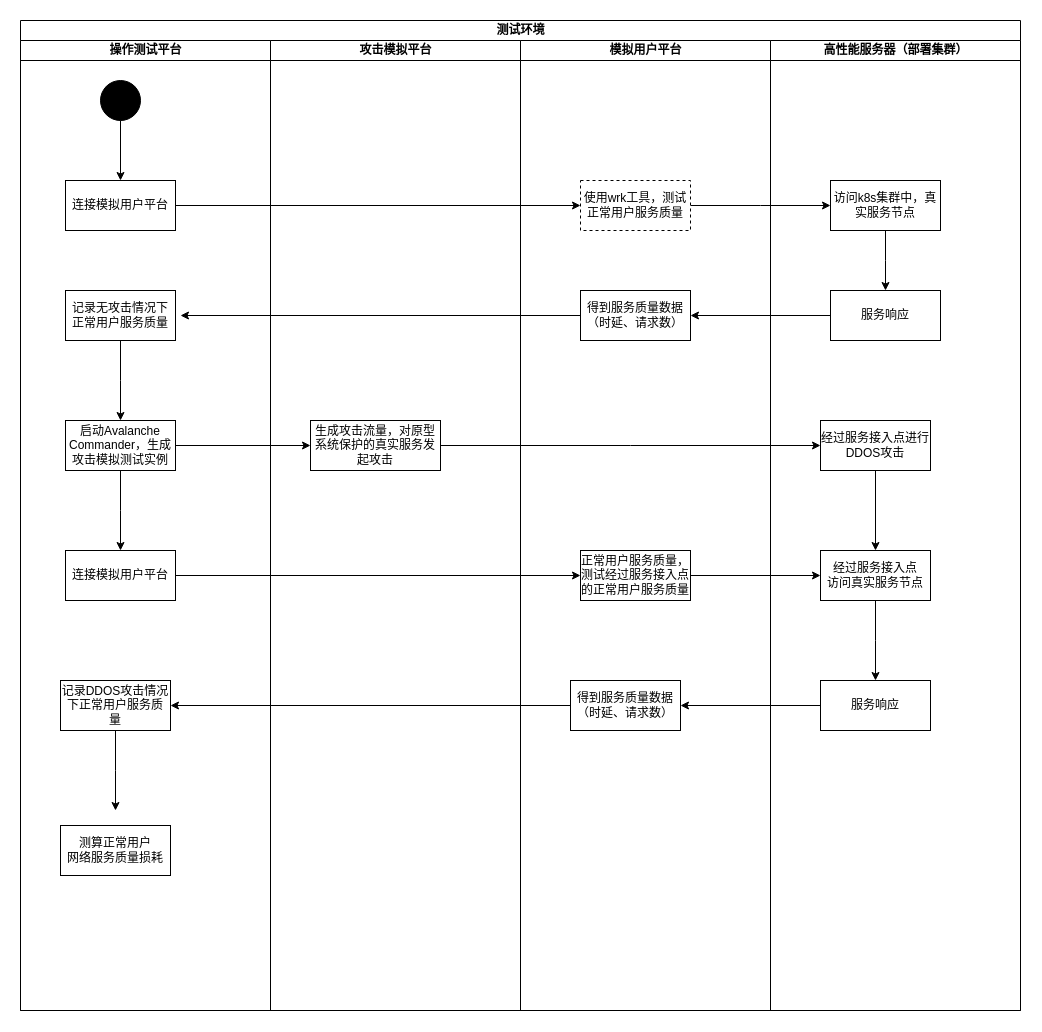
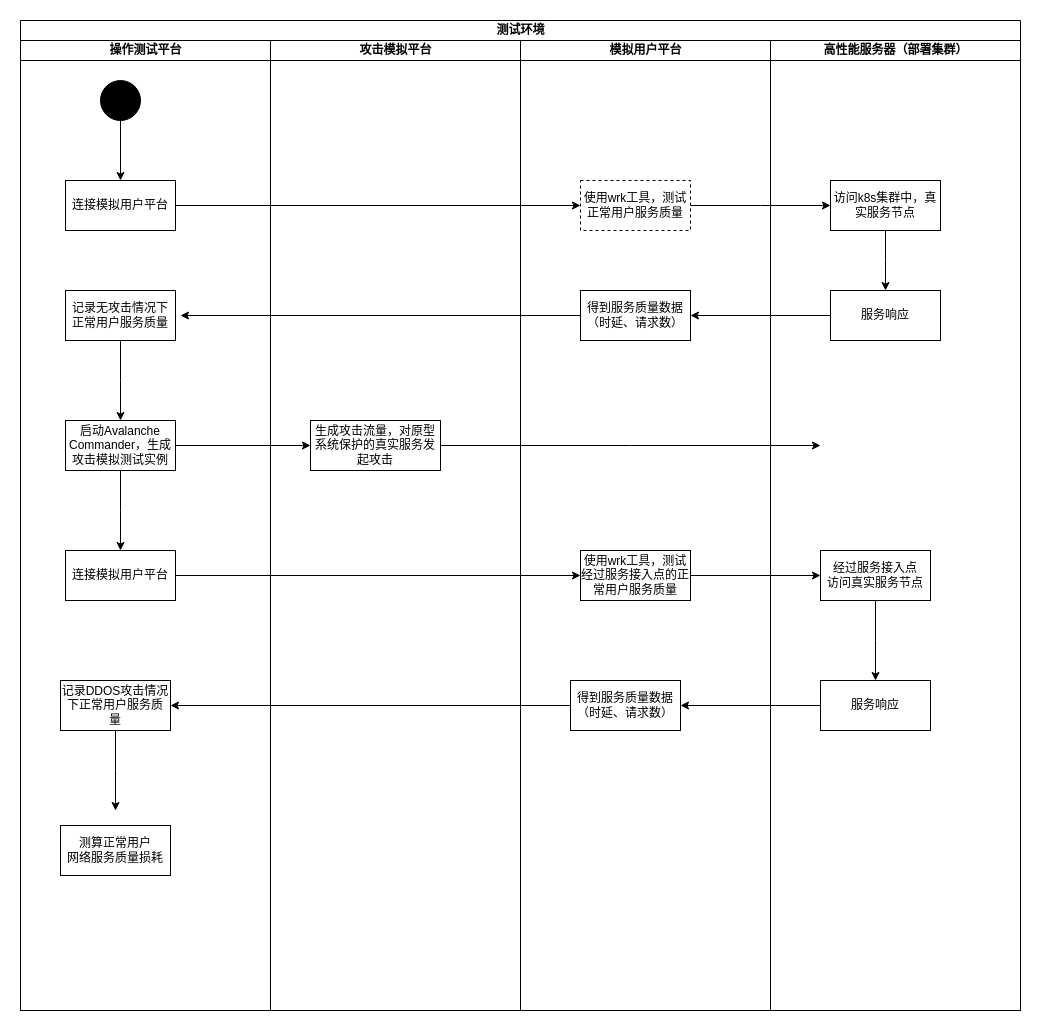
node "经过服务接入点进行DDOS攻击": removed
edge "经过服务接入点进行DDOS攻击" -> "经过服务接入点 访问真实服务节点": removed
node "正常用户服务质量，测试经过服务接入点的正常用户服务质量": label "正常用户服务质量，测试经过服务接入点的正常用户服务质量" -> "使用wrk工具，测试经过服务接入点的正常用户服务质量"
